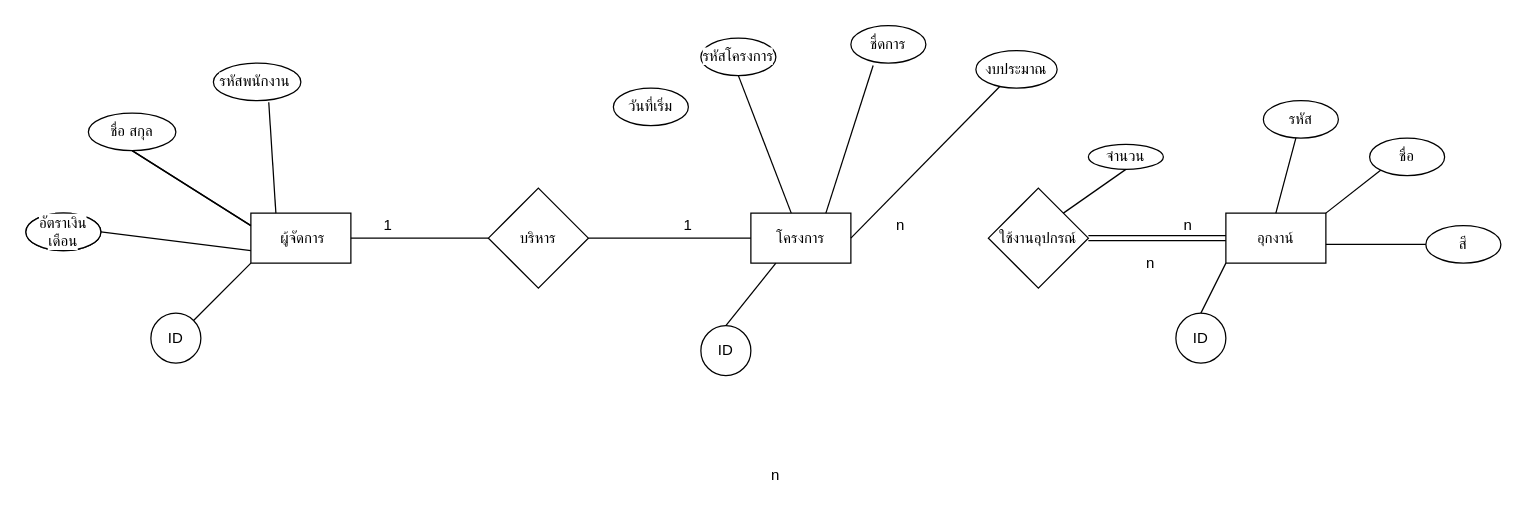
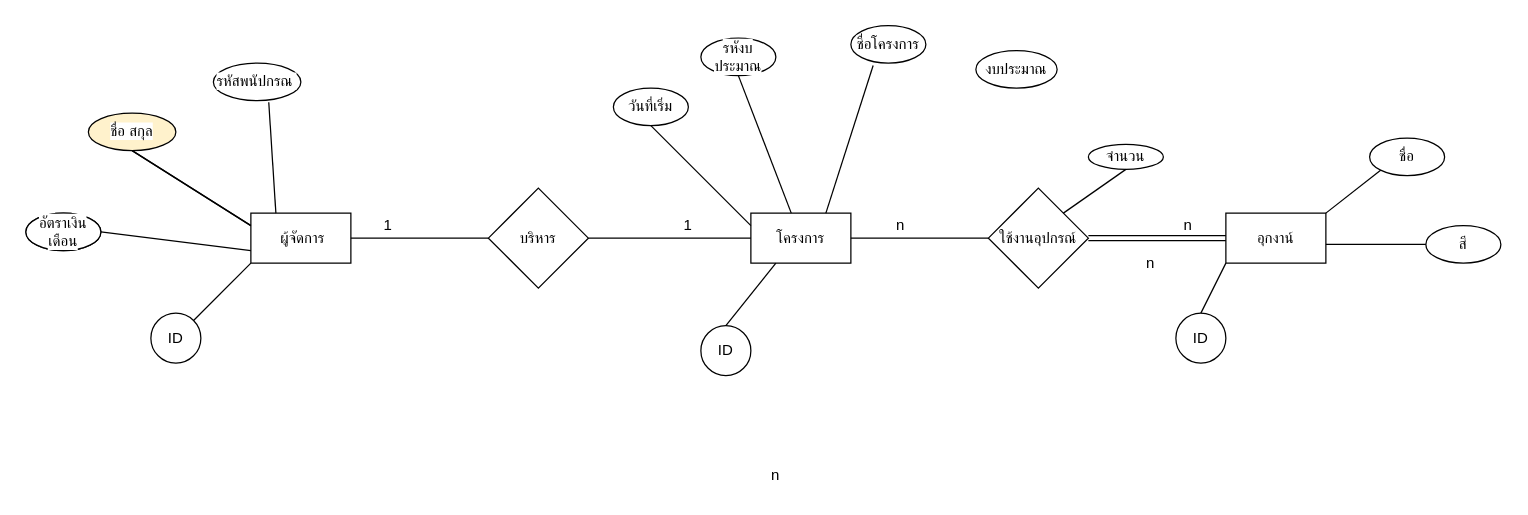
node "ชื่ดการ": label "ชื่ดการ" -> "ชื่อโครงการ"
node "รหัสโครงการ": label "รหัสโครงการ" -> "รหังบประมาณ"
node "รหัสพนักงาน": label "รหัสพนักงาน" -> "รหัสพนัปกรณ"
node "รหัส": removed
node "ชื่อ สกุล": fillcolor #ffffff -> #fff2cc
edge "งบประมาณ" -- "โครงการ": now "ใช้งานอุปกรณ์" -- "โครงการ"
edge "วันที่เริ่ม" -- "โครงการ": added
edge "รหัส" -- "อุกงาน์": removed
